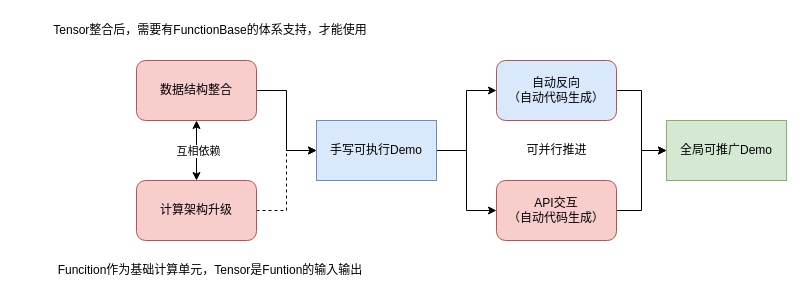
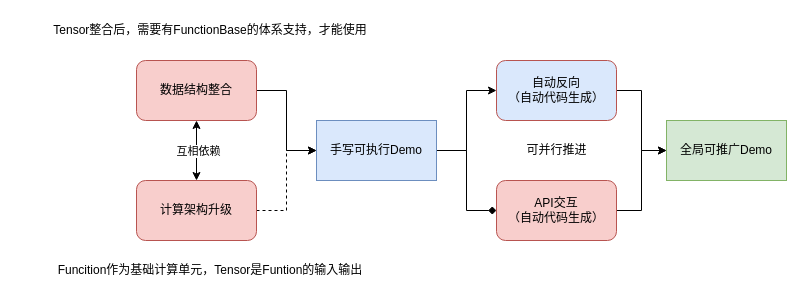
edge "手写可执行Demo" -> "API交互 （自动代码生成）": arrowhead classic -> diamond
